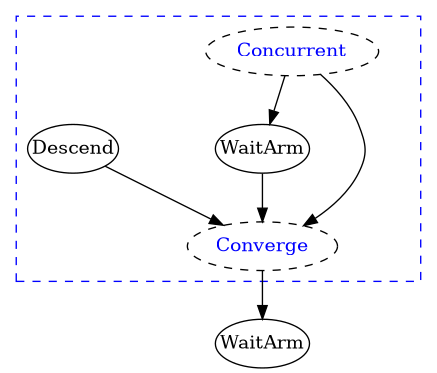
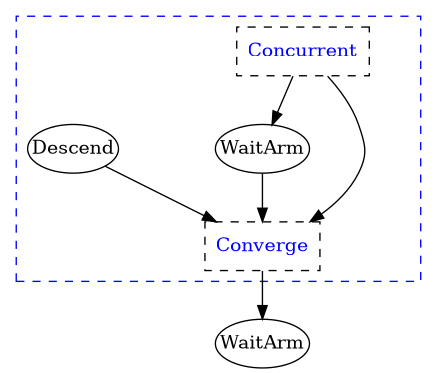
node "Concurrent": shape ellipse -> box
node "Converge": shape ellipse -> box
